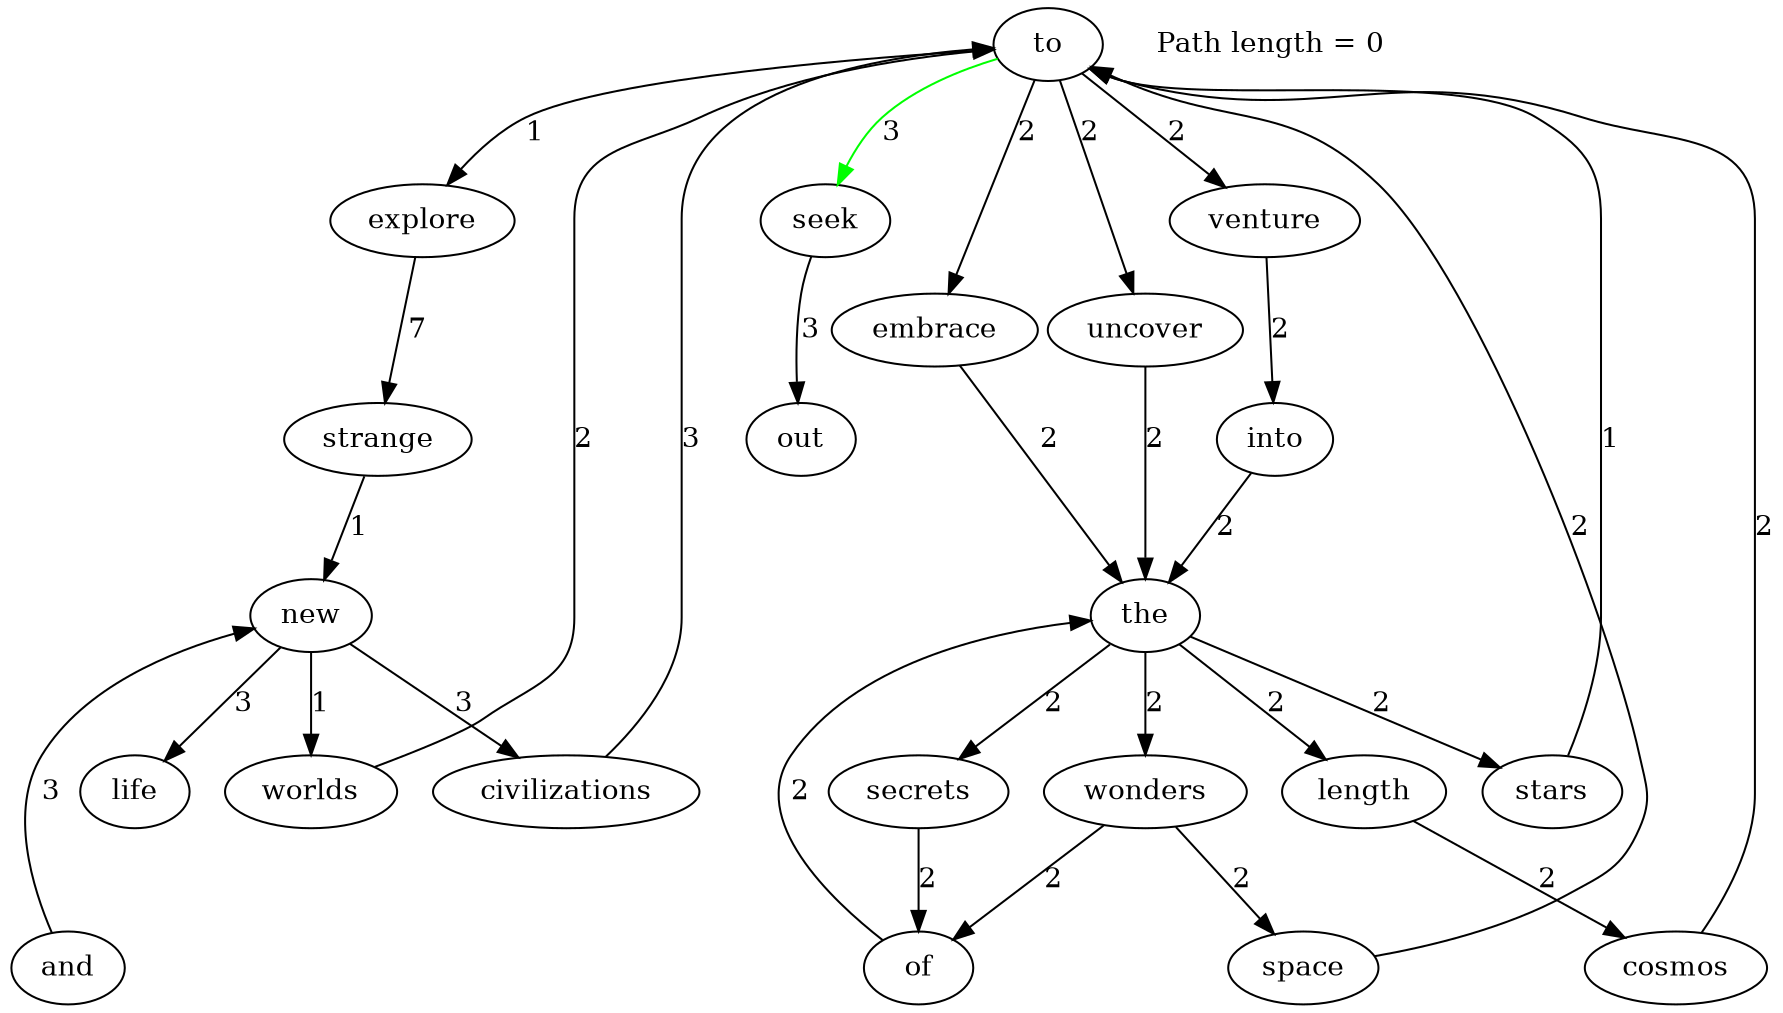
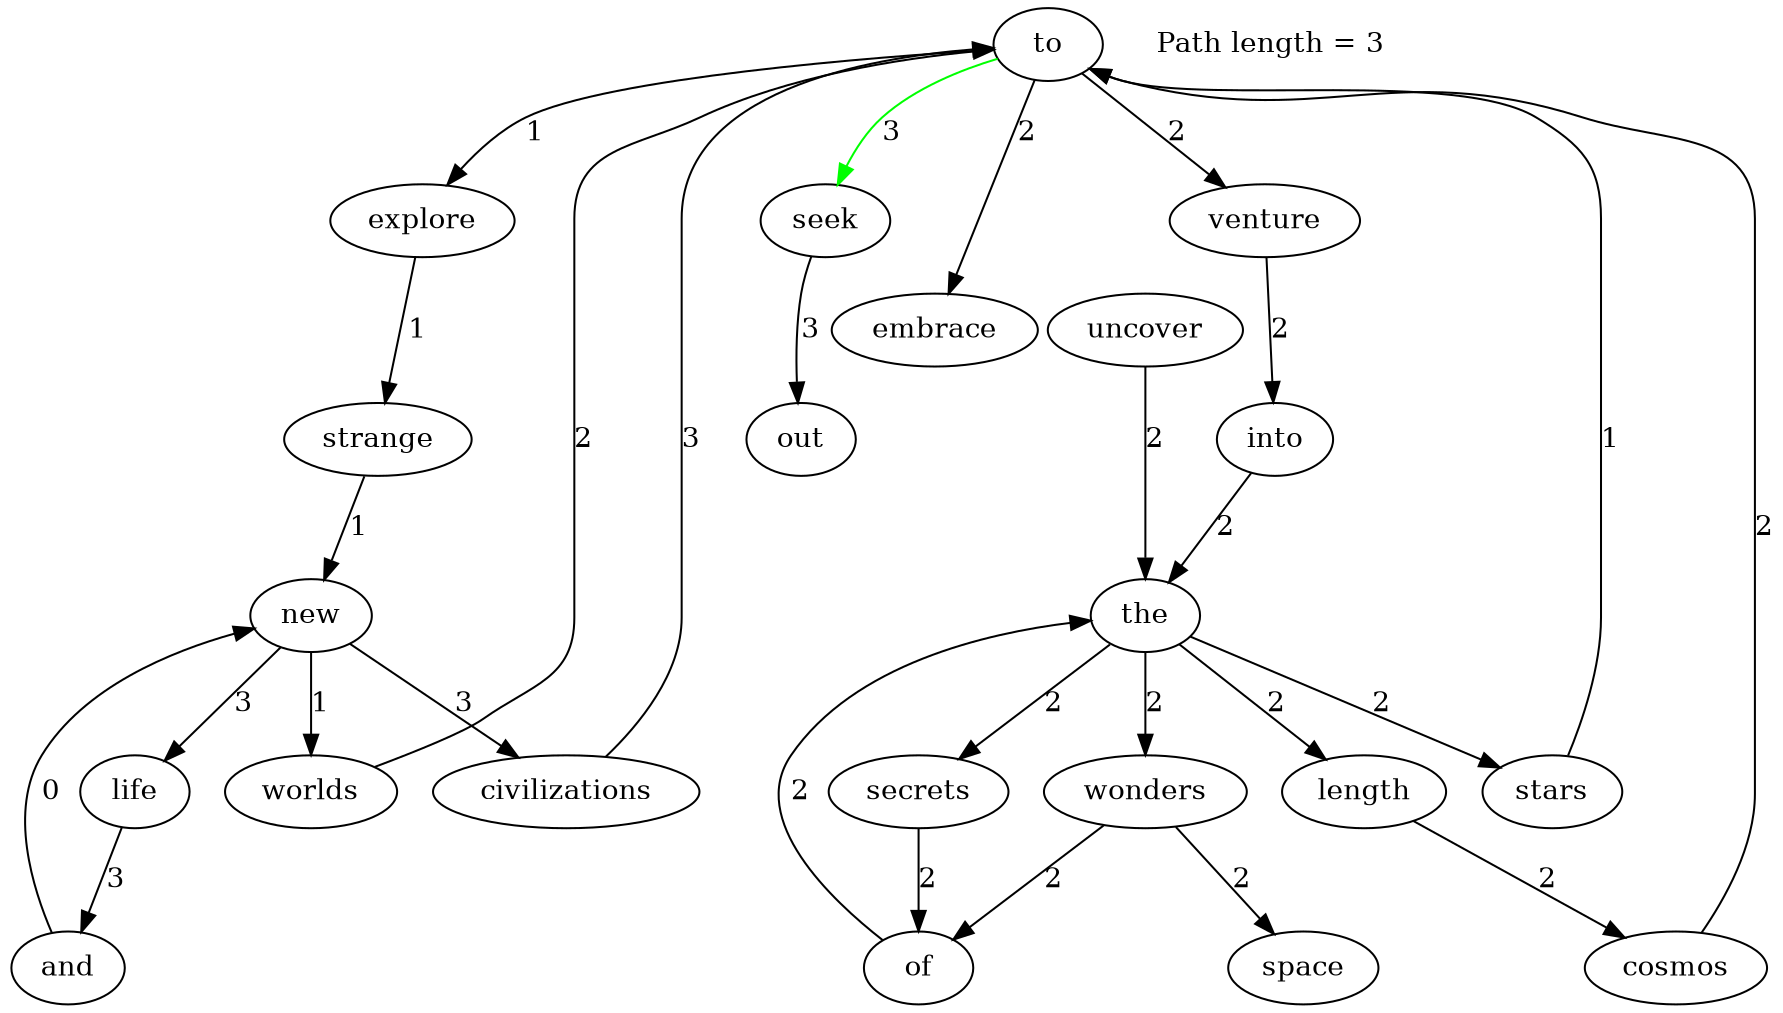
node "Path length = 0": label "Path length = 0" -> "Path length = 3"
edge "to" -> "uncover": removed, label "2"
edge "explore" -> "strange": label "7" -> "1"
edge "embrace" -> "the": removed, label "2"
edge "space" -> "to": removed, label "2"
edge "and" -> "new": label "3" -> "0"
edge "life" -> "and": added, label "3"
